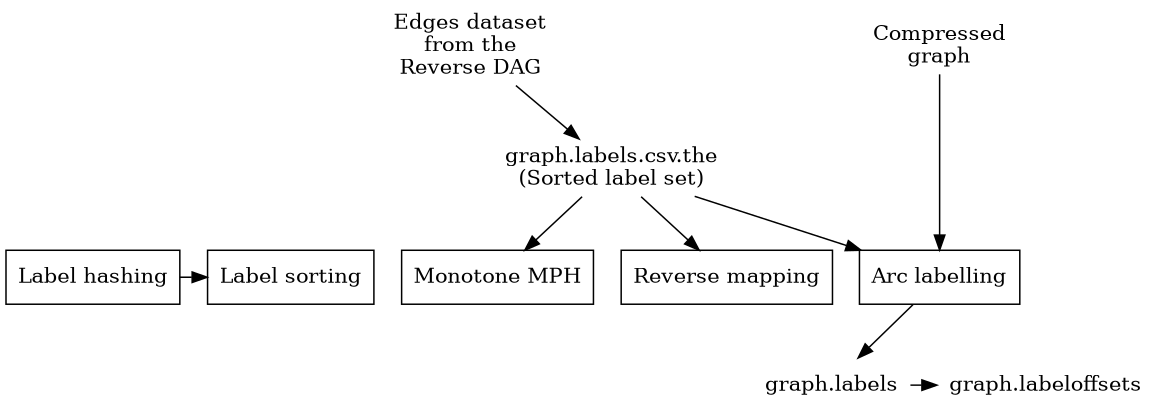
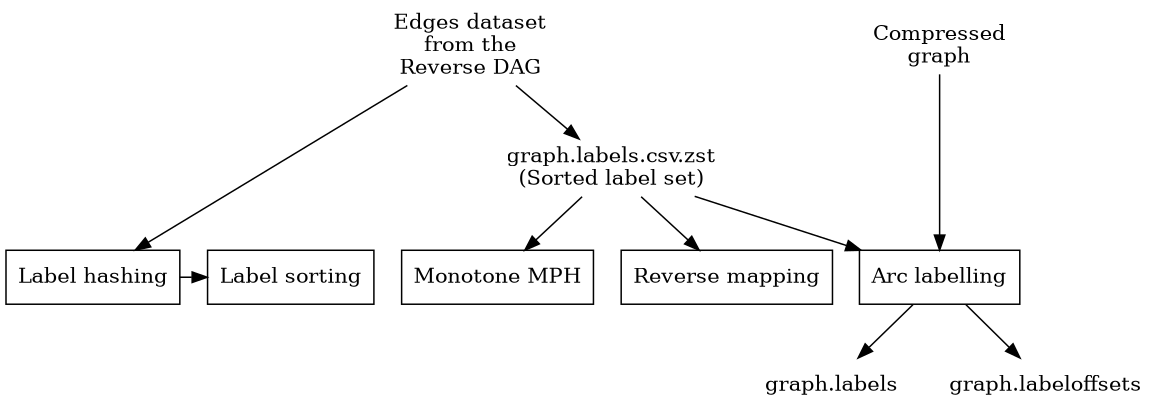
edge "Edges dataset from the Reverse DAG" -> "Label hashing": added
node "graph.labels.csv.the (Sorted label set)": label "graph.labels.csv.the (Sorted label set)" -> "graph.labels.csv.zst (Sorted label set)"
edge "graph.labels" -> "graph.labeloffsets": now "Arc labelling" -> "graph.labeloffsets"
